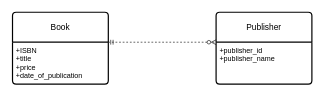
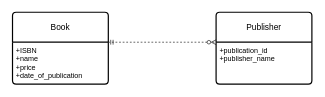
node "+publisher_id +publisher_name": label "+publisher_id +publisher_name" -> "+publication_id +publisher_name"
node "+ISBN +title +price +date_of_publication": label "+ISBN +title +price +date_of_publication" -> "+ISBN +name +price +date_of_publication"
